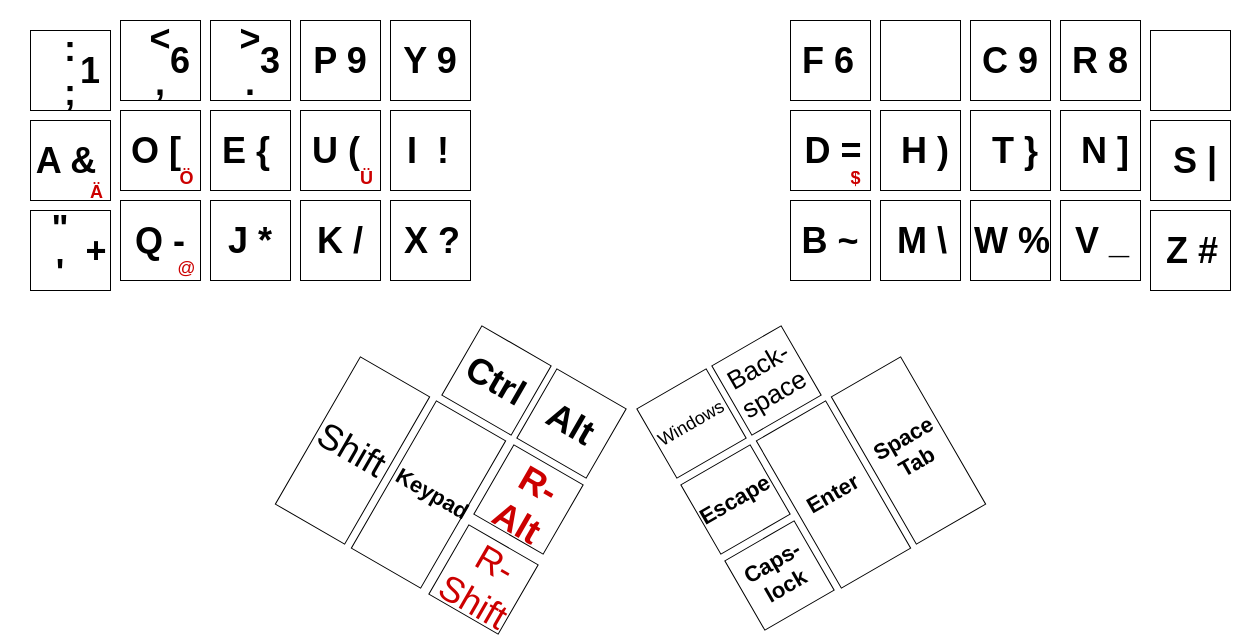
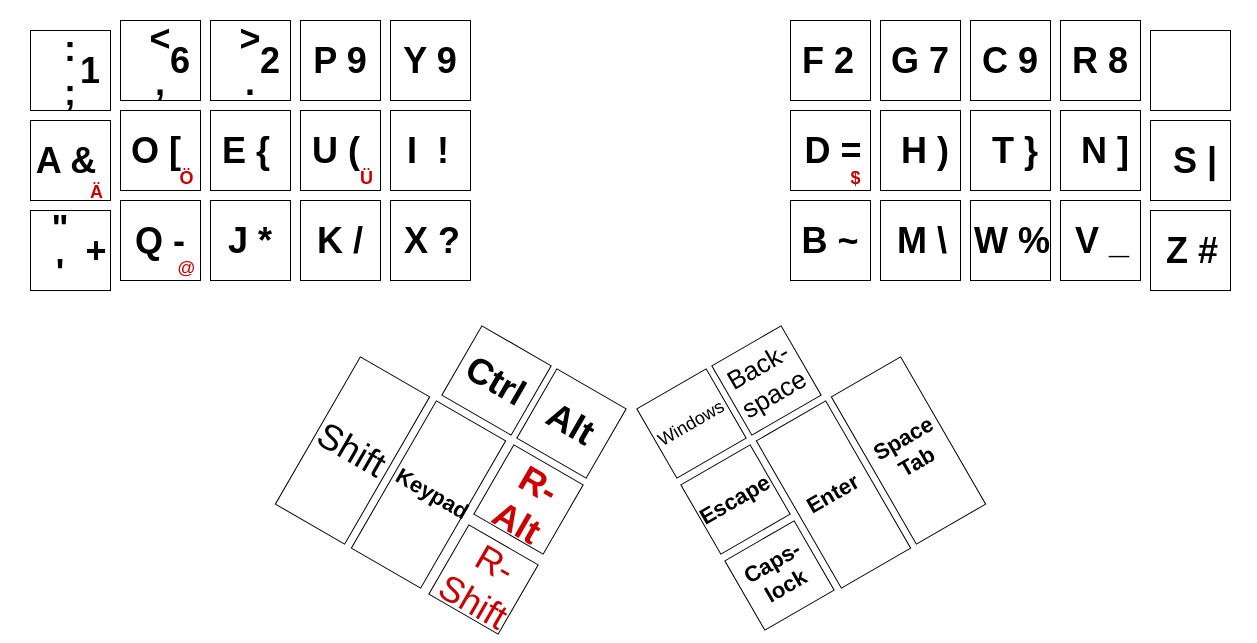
node "3": label "3" -> "2"
node "F 6": label "F 6" -> "F 2"
node "G 7": added
